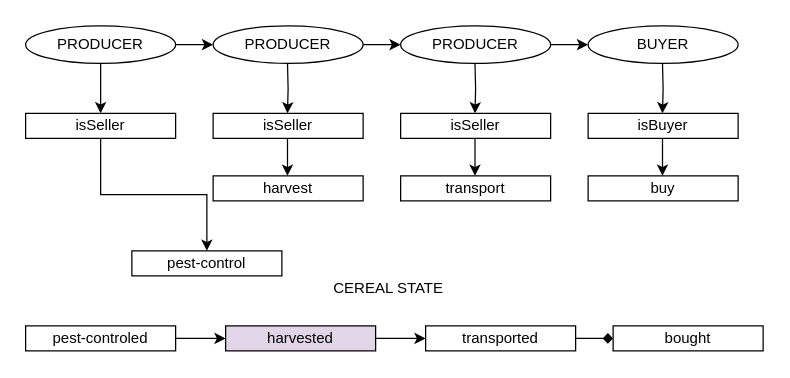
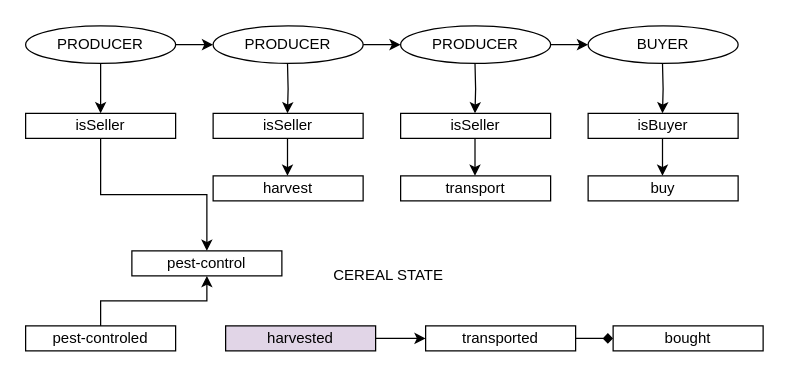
node "CEREAL STATE": moved (388, 288) -> (388, 276)
edge "pest-controled" -> "harvested": now "pest-controled" -> "pest-control"
